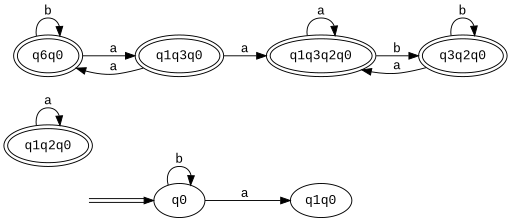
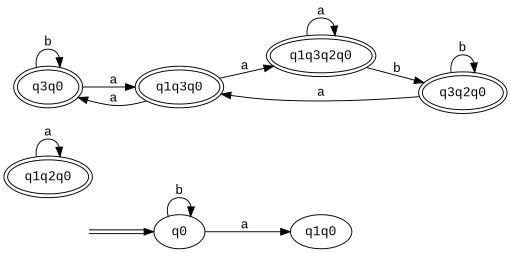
node "q6q0": label "q6q0" -> "q3q0"
edge "q3q2q0" -> "q1q3q2q0": now "q3q2q0" -> "q1q3q0"
